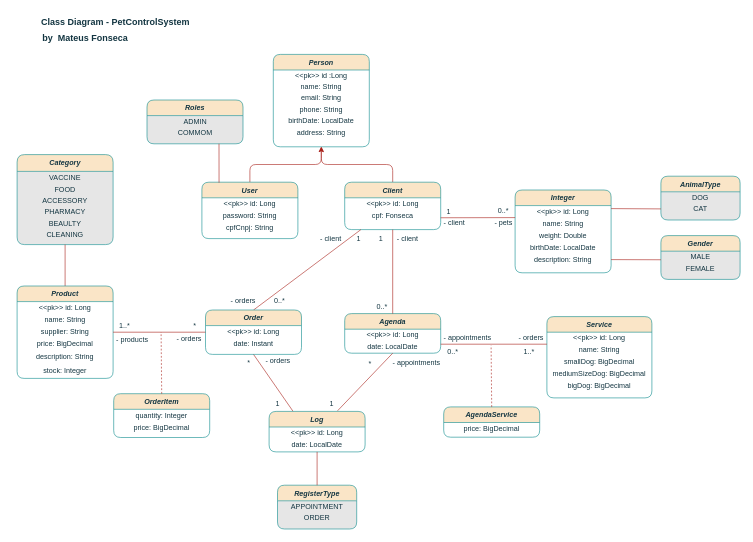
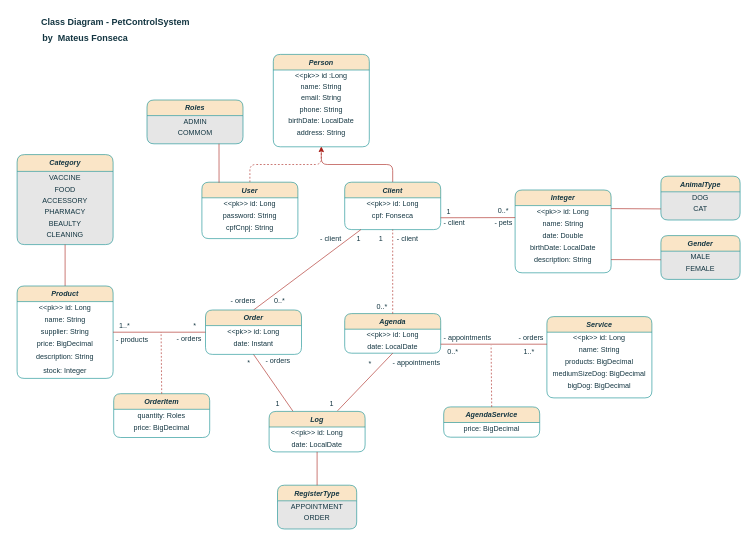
edge "User" -> "Person": style solid -> dashed
node "weight: Double": label "weight: Double" -> "date: Double"
edge "Client" -- "Agenda": style solid -> dashed
node "smallDog: BigDecimal": label "smallDog: BigDecimal" -> "products: BigDecimal"
node "quantity: Integer": label "quantity: Integer" -> "quantity: Roles"
